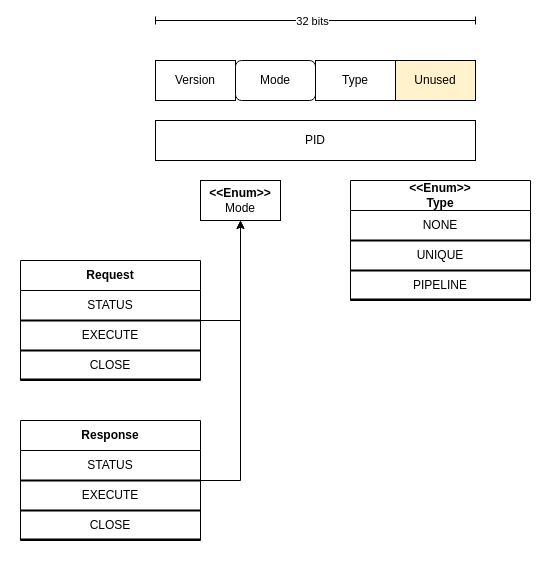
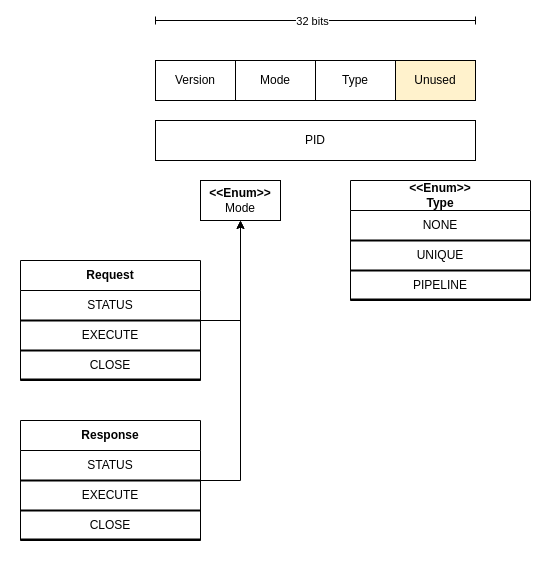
node "Mode": shape rounded rectangle -> rectangle
